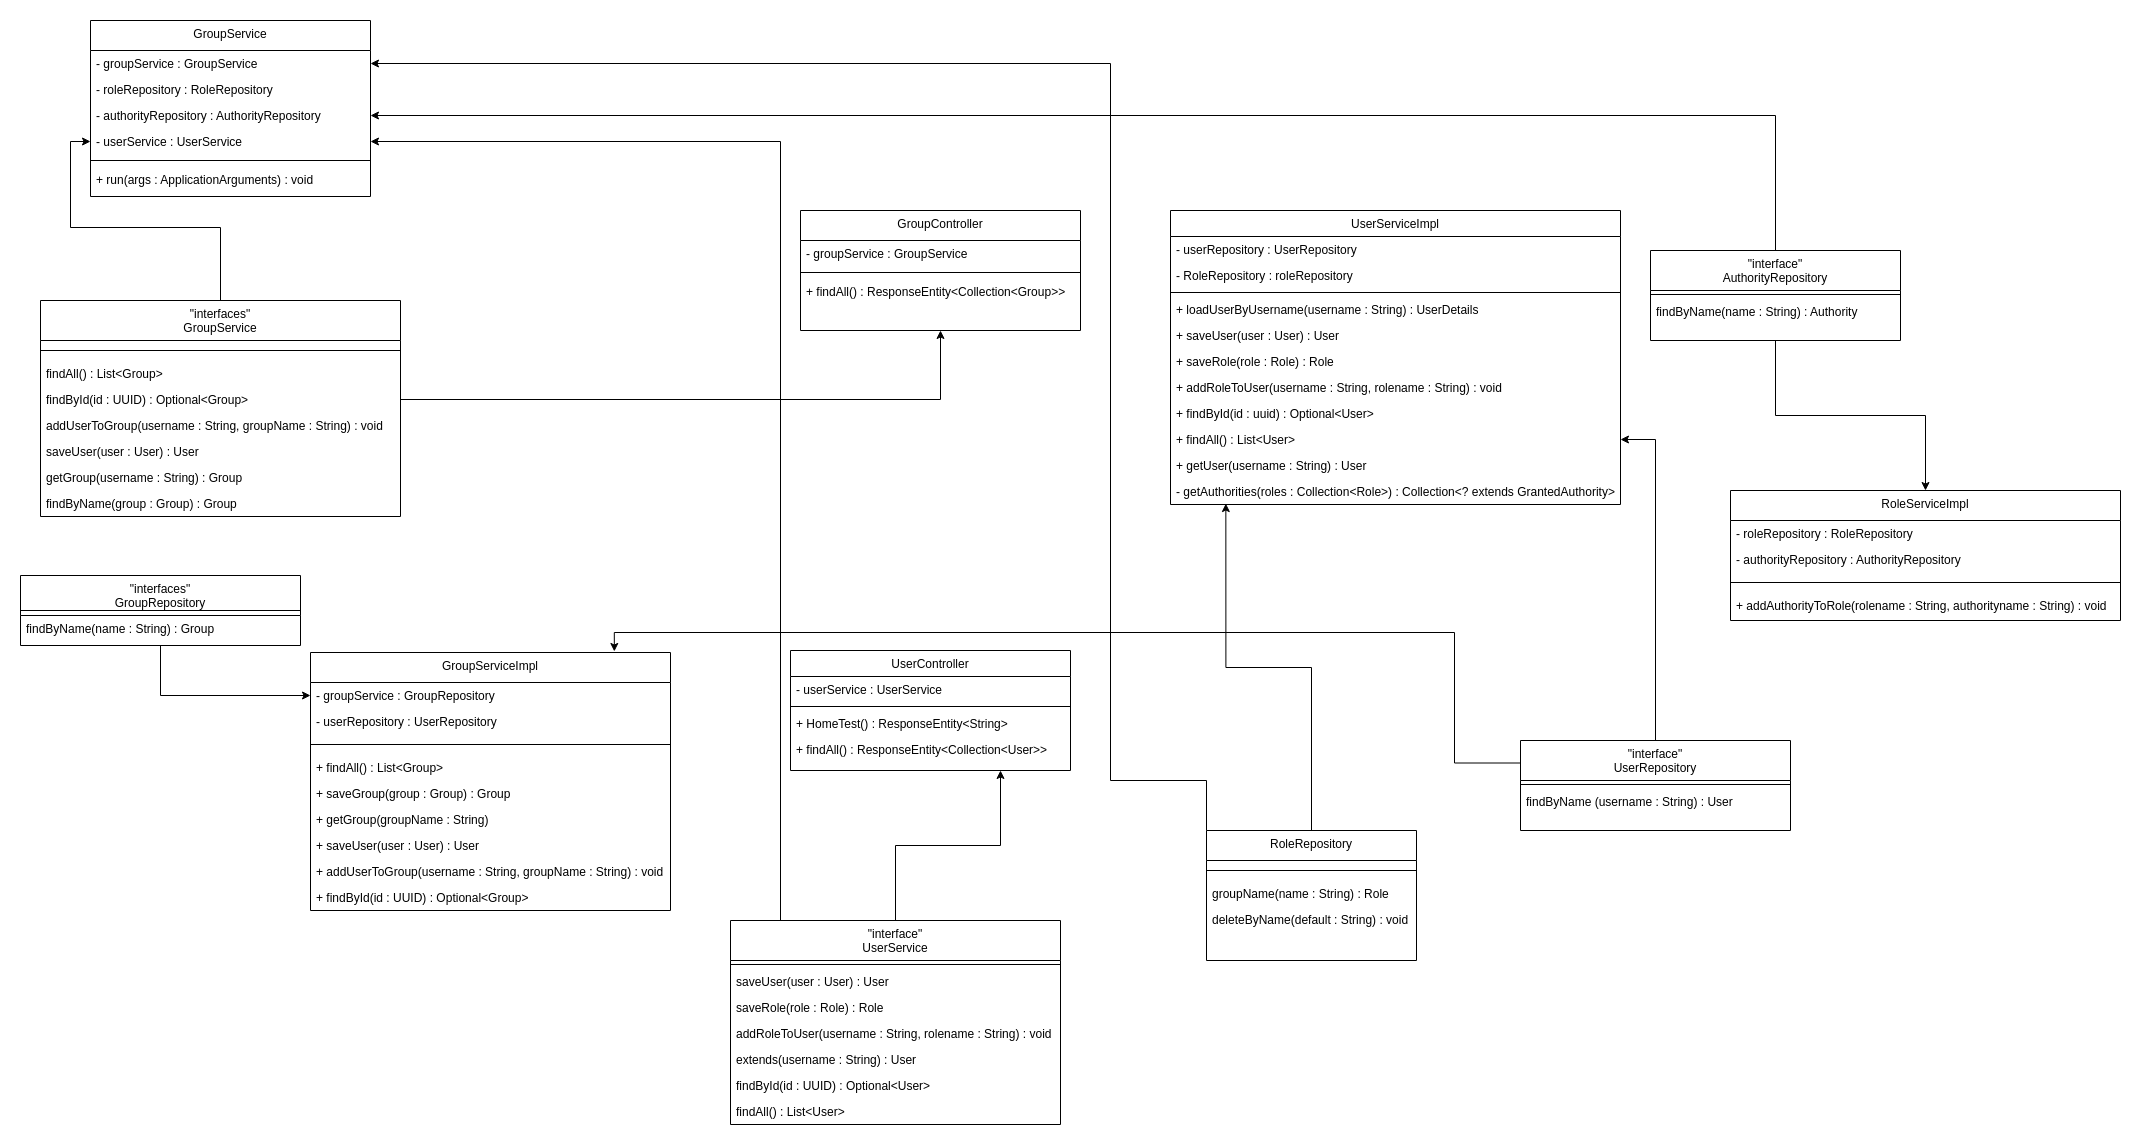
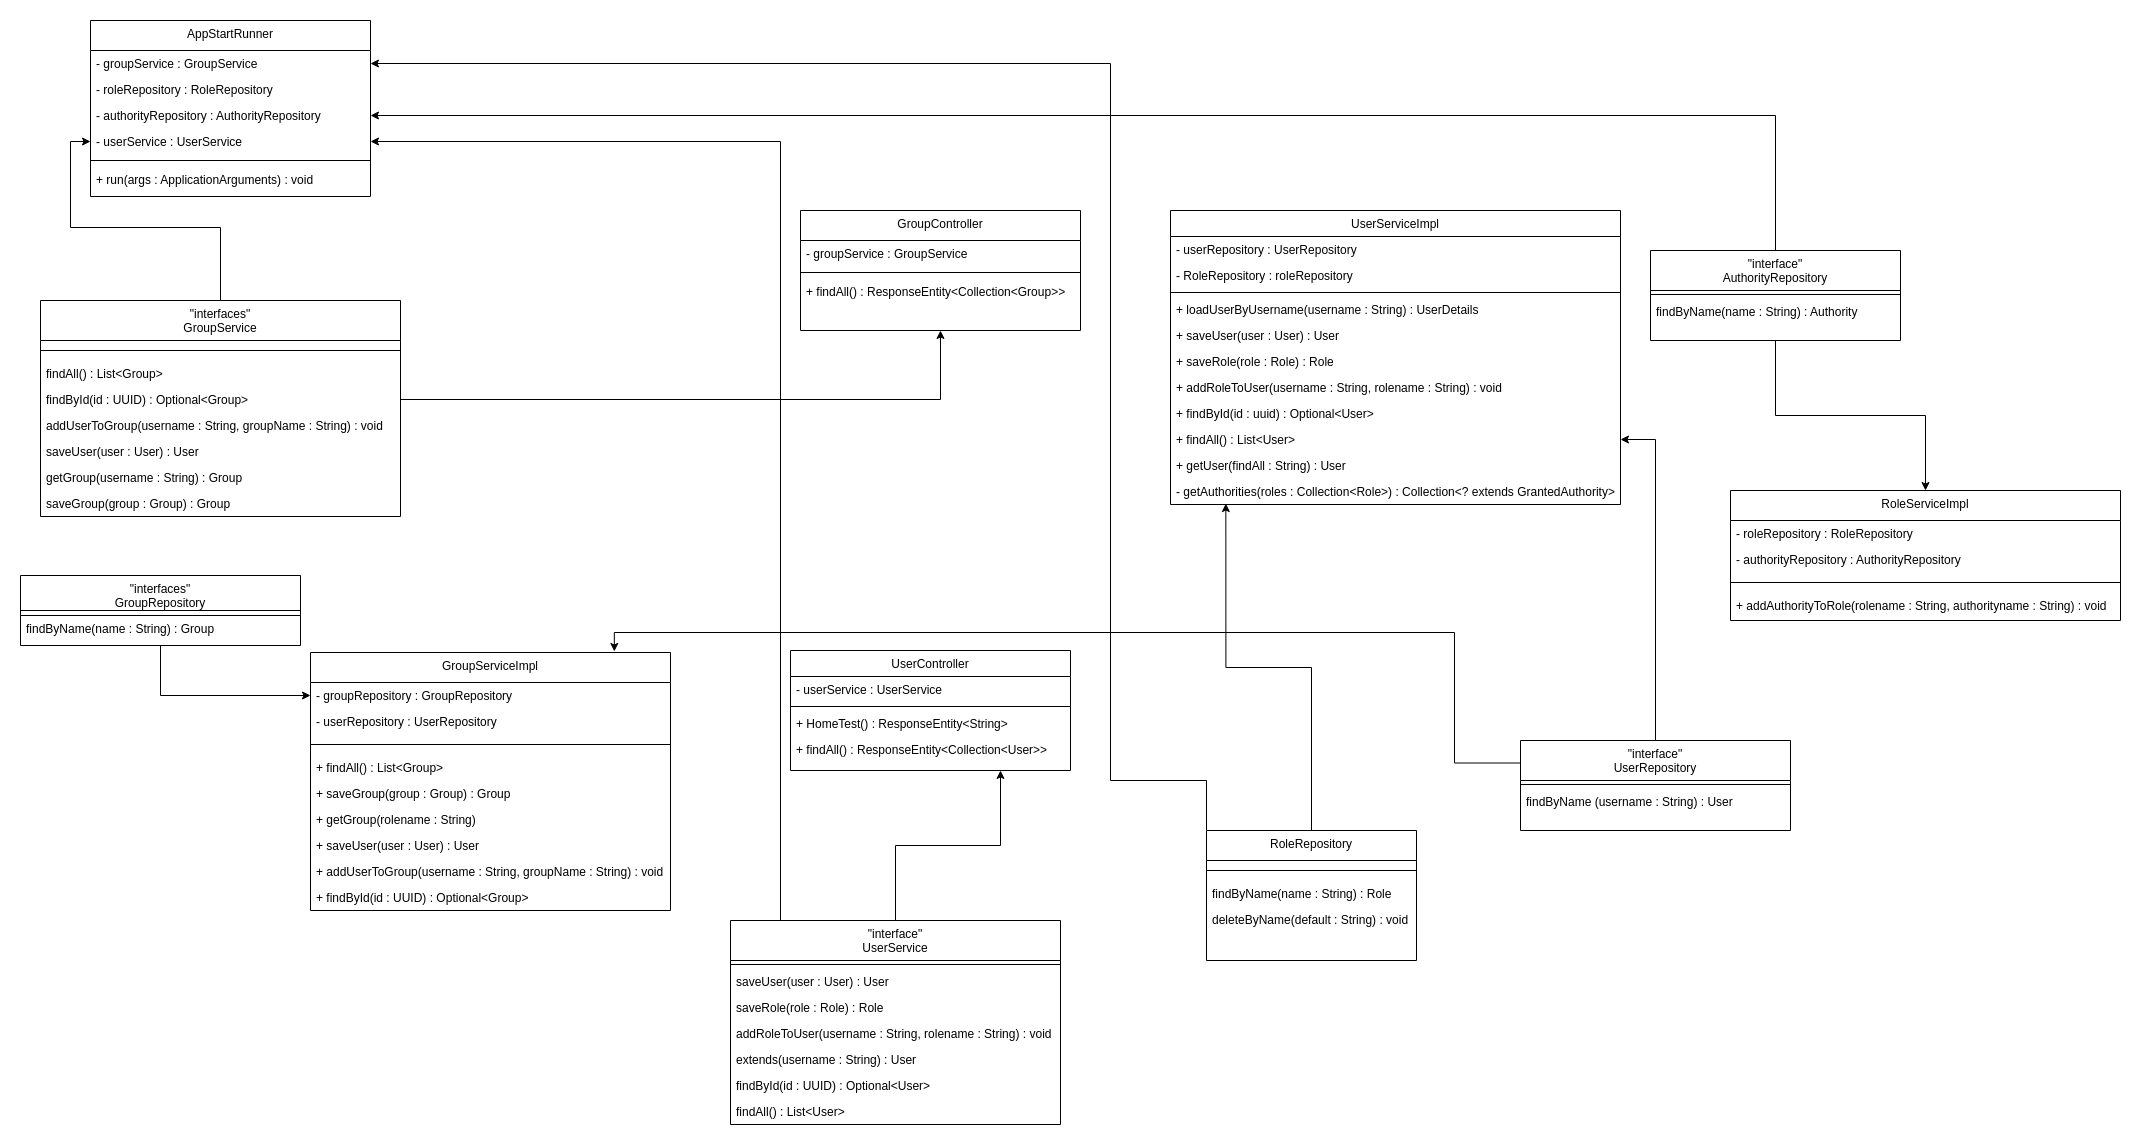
node "GroupService": label "GroupService" -> "AppStartRunner"
node "+ getUser(username : String) : User": label "+ getUser(username : String) : User" -> "+ getUser(findAll : String) : User"
node "findByName(group : Group) : Group": label "findByName(group : Group) : Group" -> "saveGroup(group : Group) : Group"
node "- groupService : GroupRepository": label "- groupService : GroupRepository" -> "- groupRepository : GroupRepository"
node "+ getGroup(groupName : String)": label "+ getGroup(groupName : String)" -> "+ getGroup(rolename : String)"
node "groupName(name : String) : Role": label "groupName(name : String) : Role" -> "findByName(name : String) : Role"
